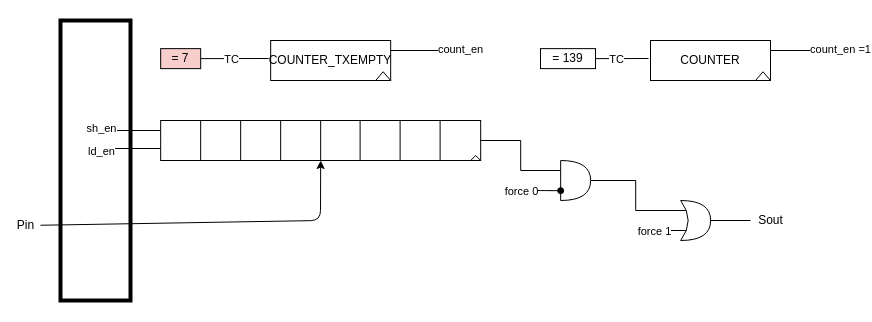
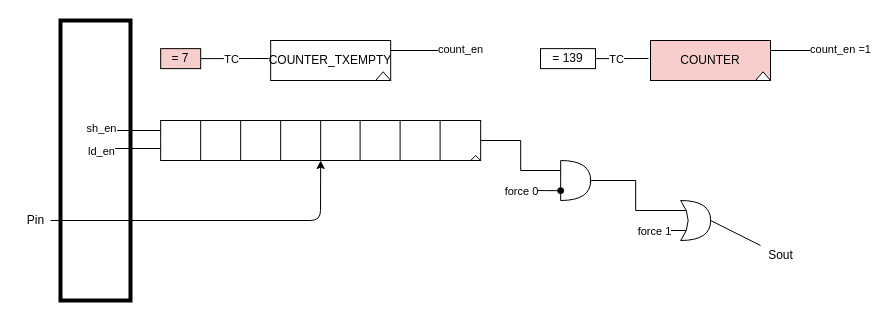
node "COUNTER": fillcolor #ffffff -> #f8cecc
node "Sout": moved (771, 221) -> (781, 256)
node "Pin": moved (26, 226) -> (36, 221)
